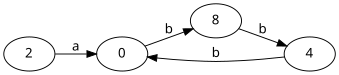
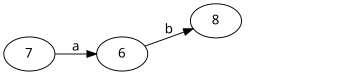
node "2": label "2" -> "7"
node "0": label "0" -> "6"
node "4": removed
